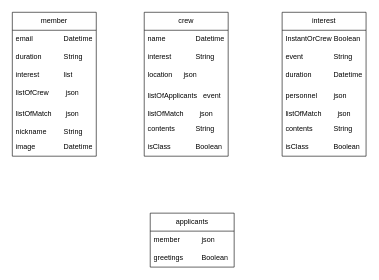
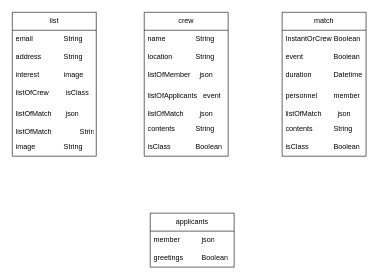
node "member": label "member" -> "list"
node "interest": label "interest" -> "match"
node "email Datetime": label "email Datetime" -> "email String"
node "name Datetime": label "name Datetime" -> "name String"
node "duration String": label "duration String" -> "address String"
node "interest String": label "interest String" -> "location String"
node "event String": label "event String" -> "event Boolean"
node "interest list": label "interest list" -> "interest image"
node "location json": label "location json" -> "listOfMember json"
node "listOfCrew json": label "listOfCrew json" -> "listOfCrew isClass"
node "personnel json": label "personnel json" -> "personnel member"
node "nickname String": label "nickname String" -> "listOfMatch String"
node "image Datetime": label "image Datetime" -> "image String"
